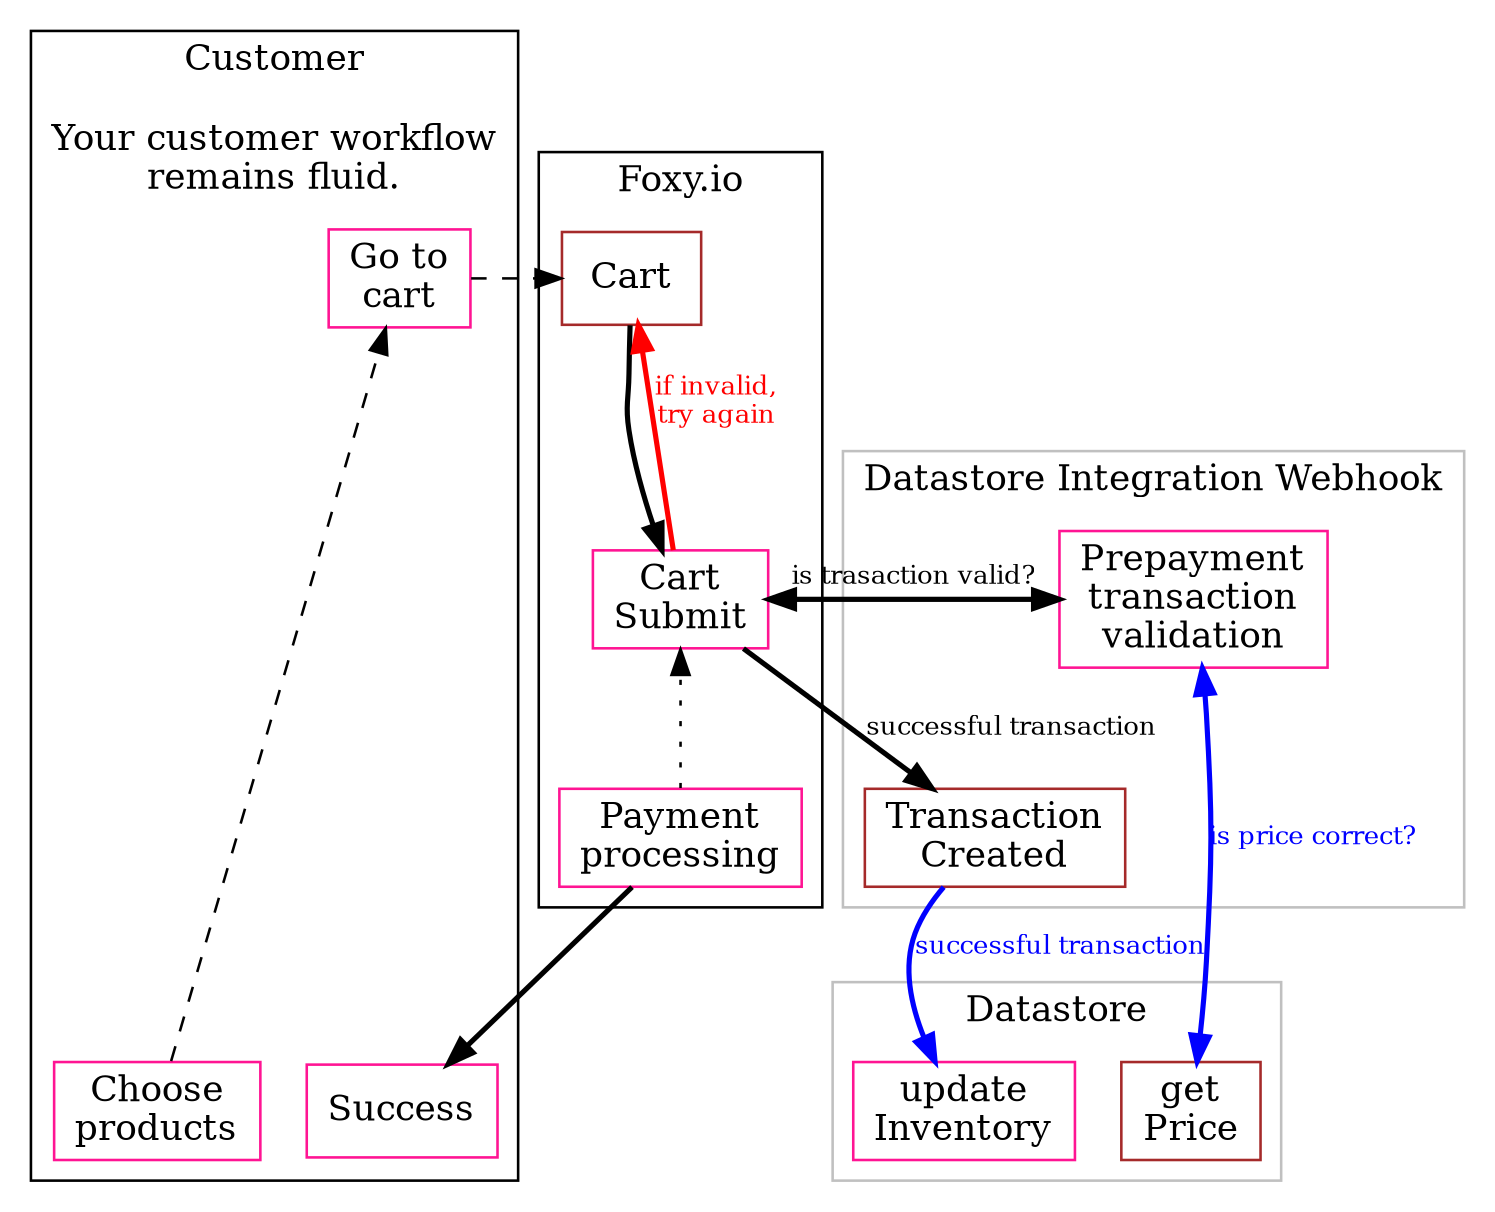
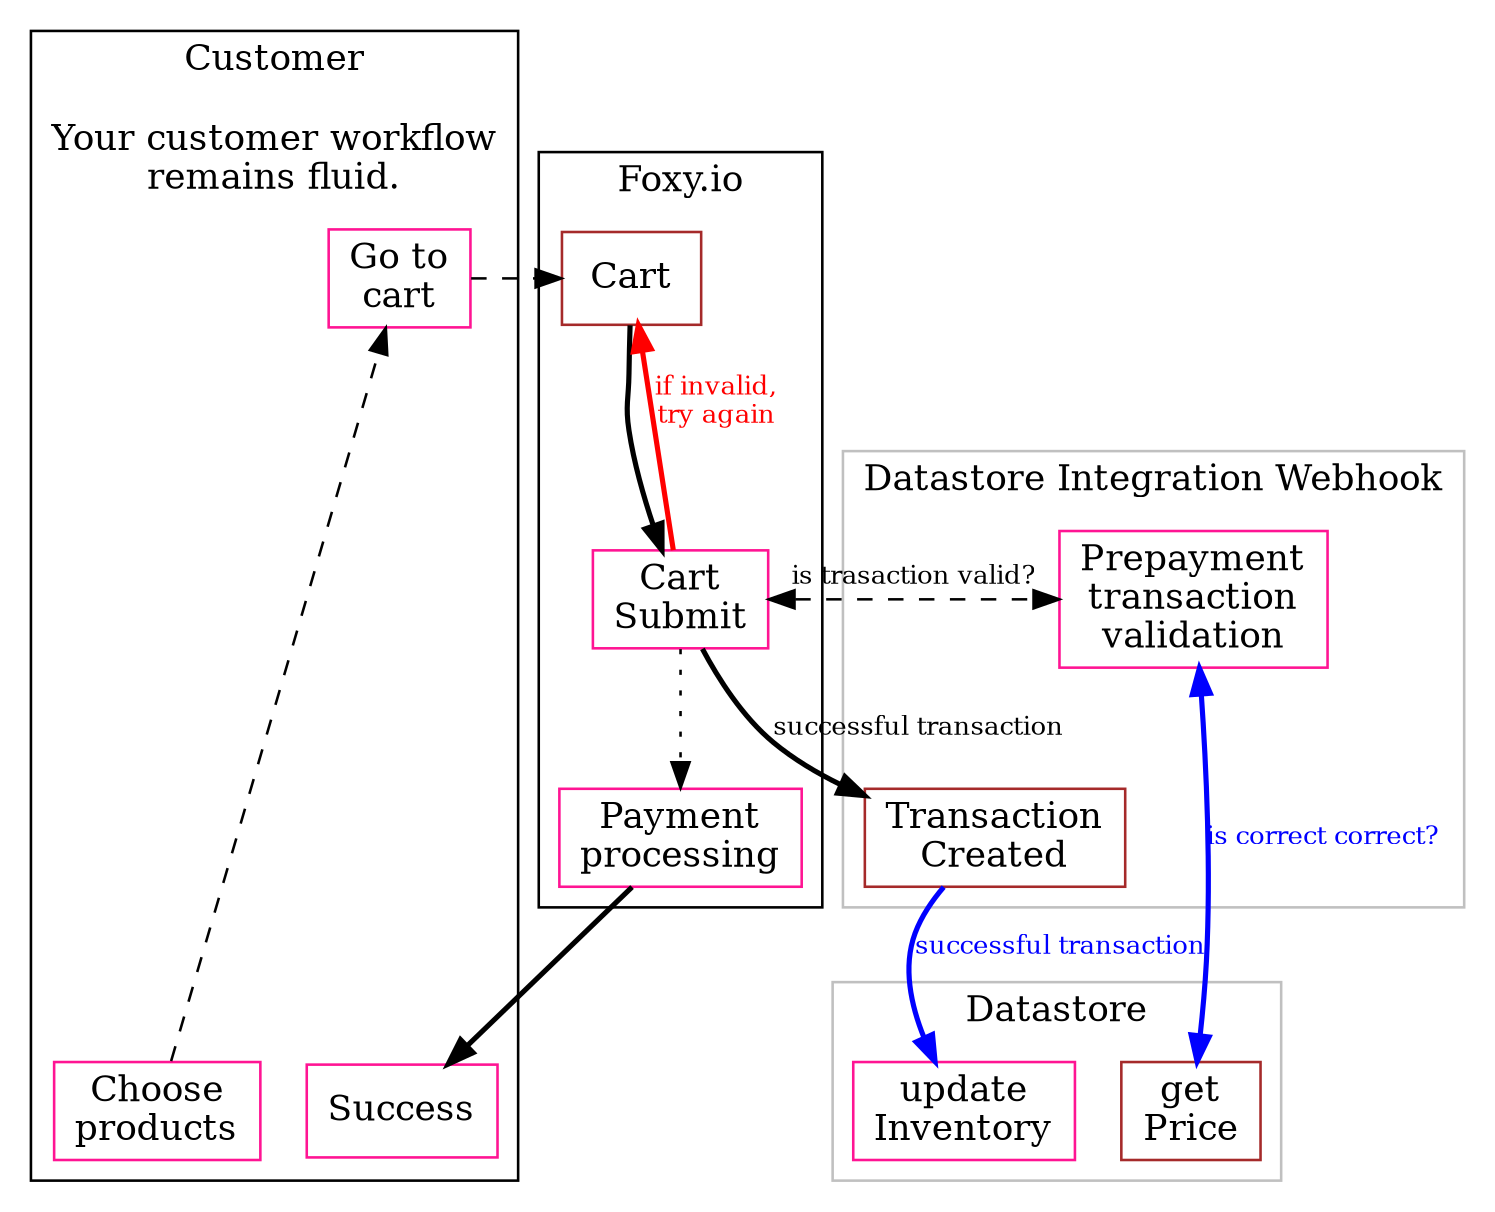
edge "Cart Submit" -- "Prepayment transaction validation": style bold -> dashed
edge "Payment processing" -> "Cart Submit": reversed
edge "Prepayment transaction validation" -- "get Price": label "is price correct?" -> "is correct correct?"
